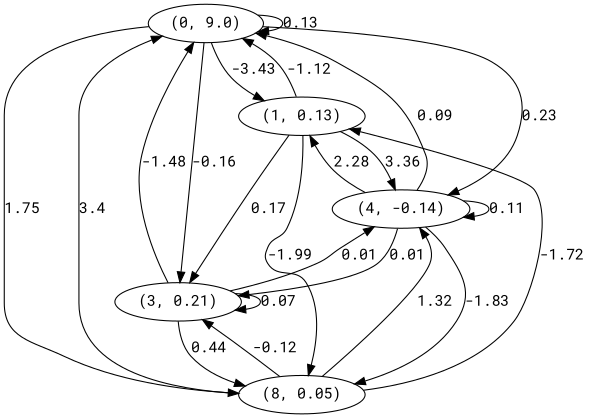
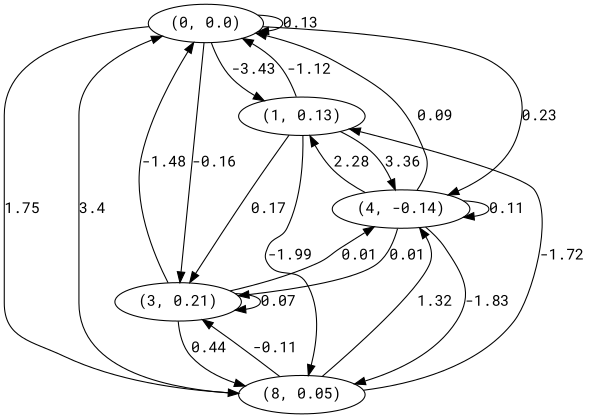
node "(0, 9.0)": label "(0, 9.0)" -> "(0, 0.0)"
edge "(8, 0.05)" -> "(3, 0.21)": label "-0.12" -> "-0.11"
